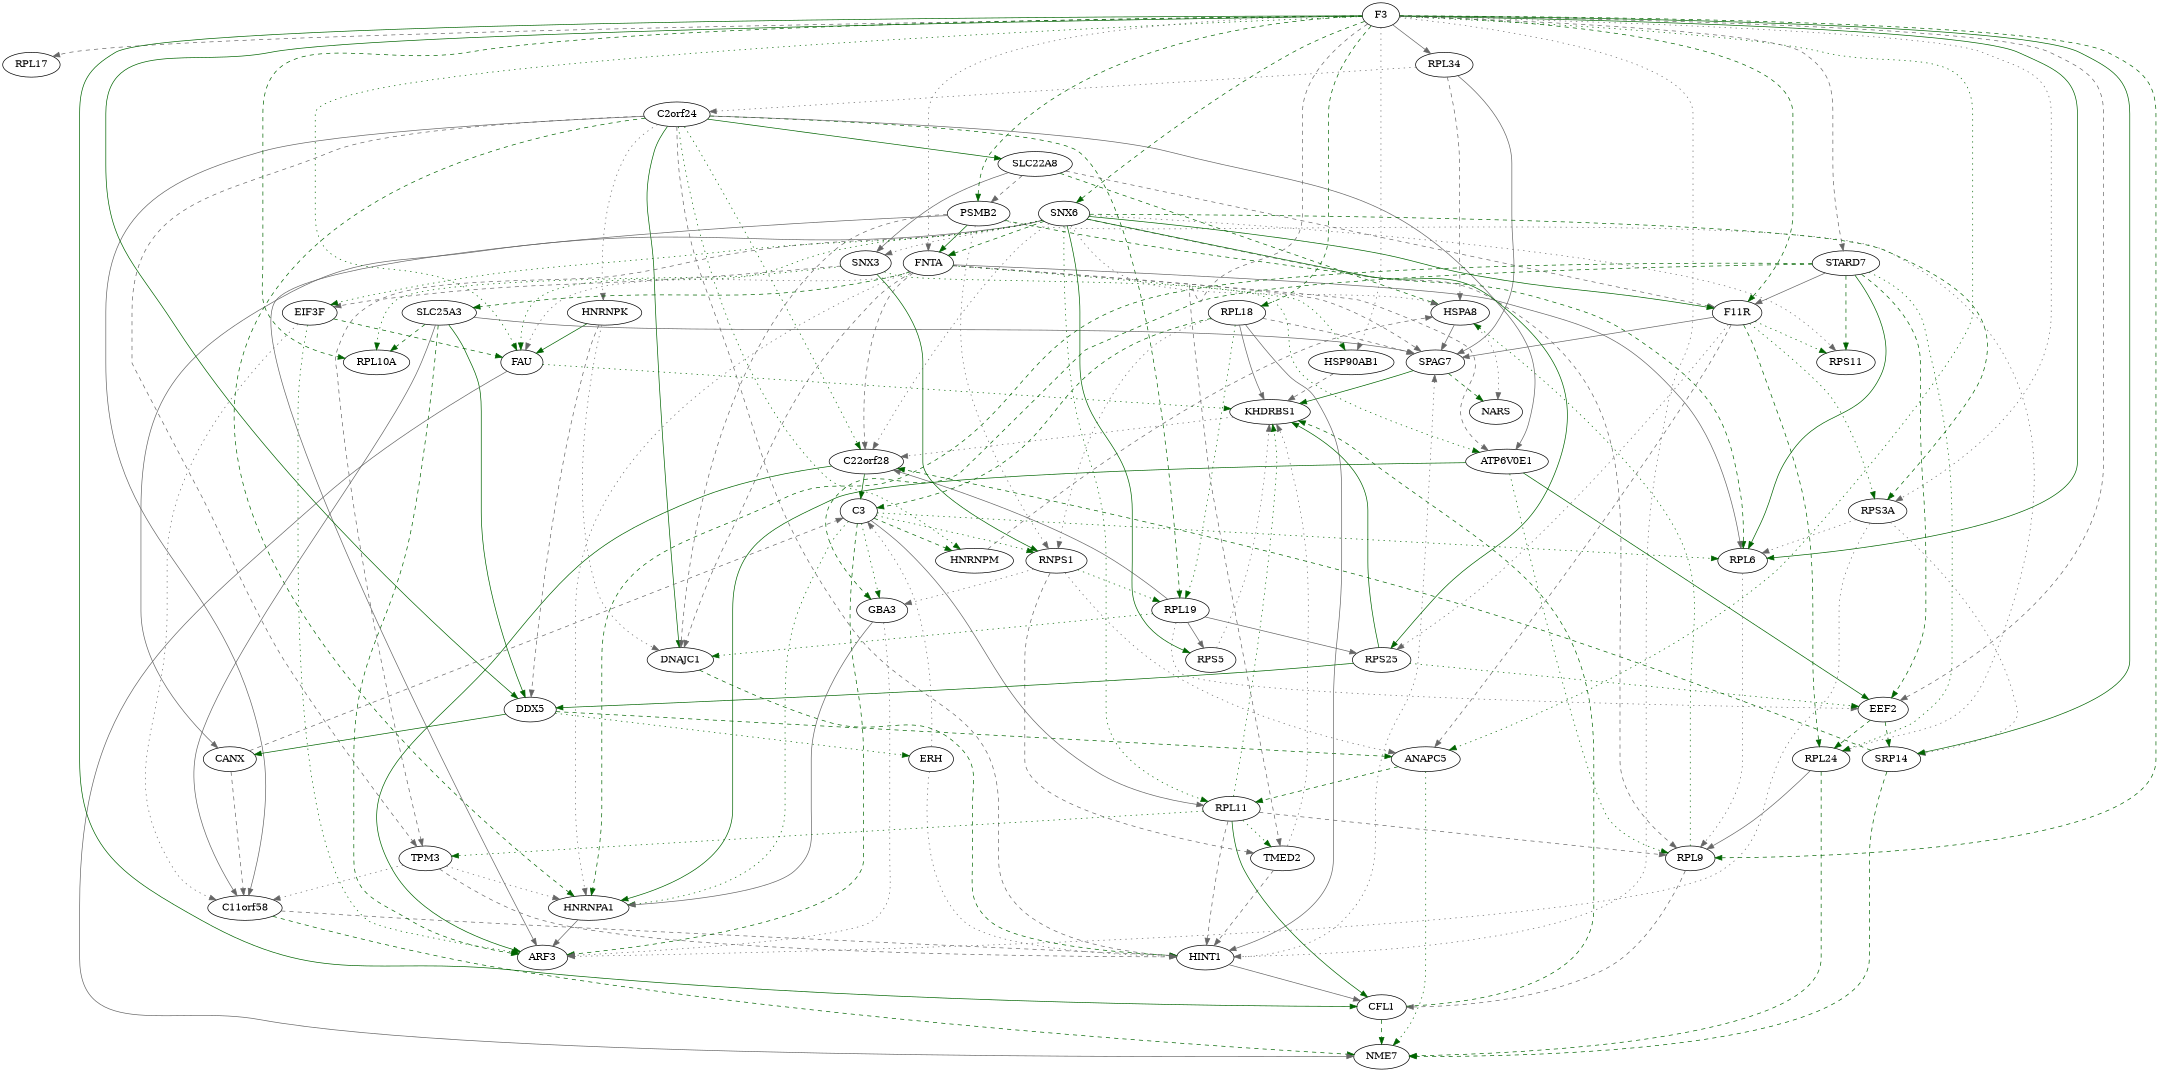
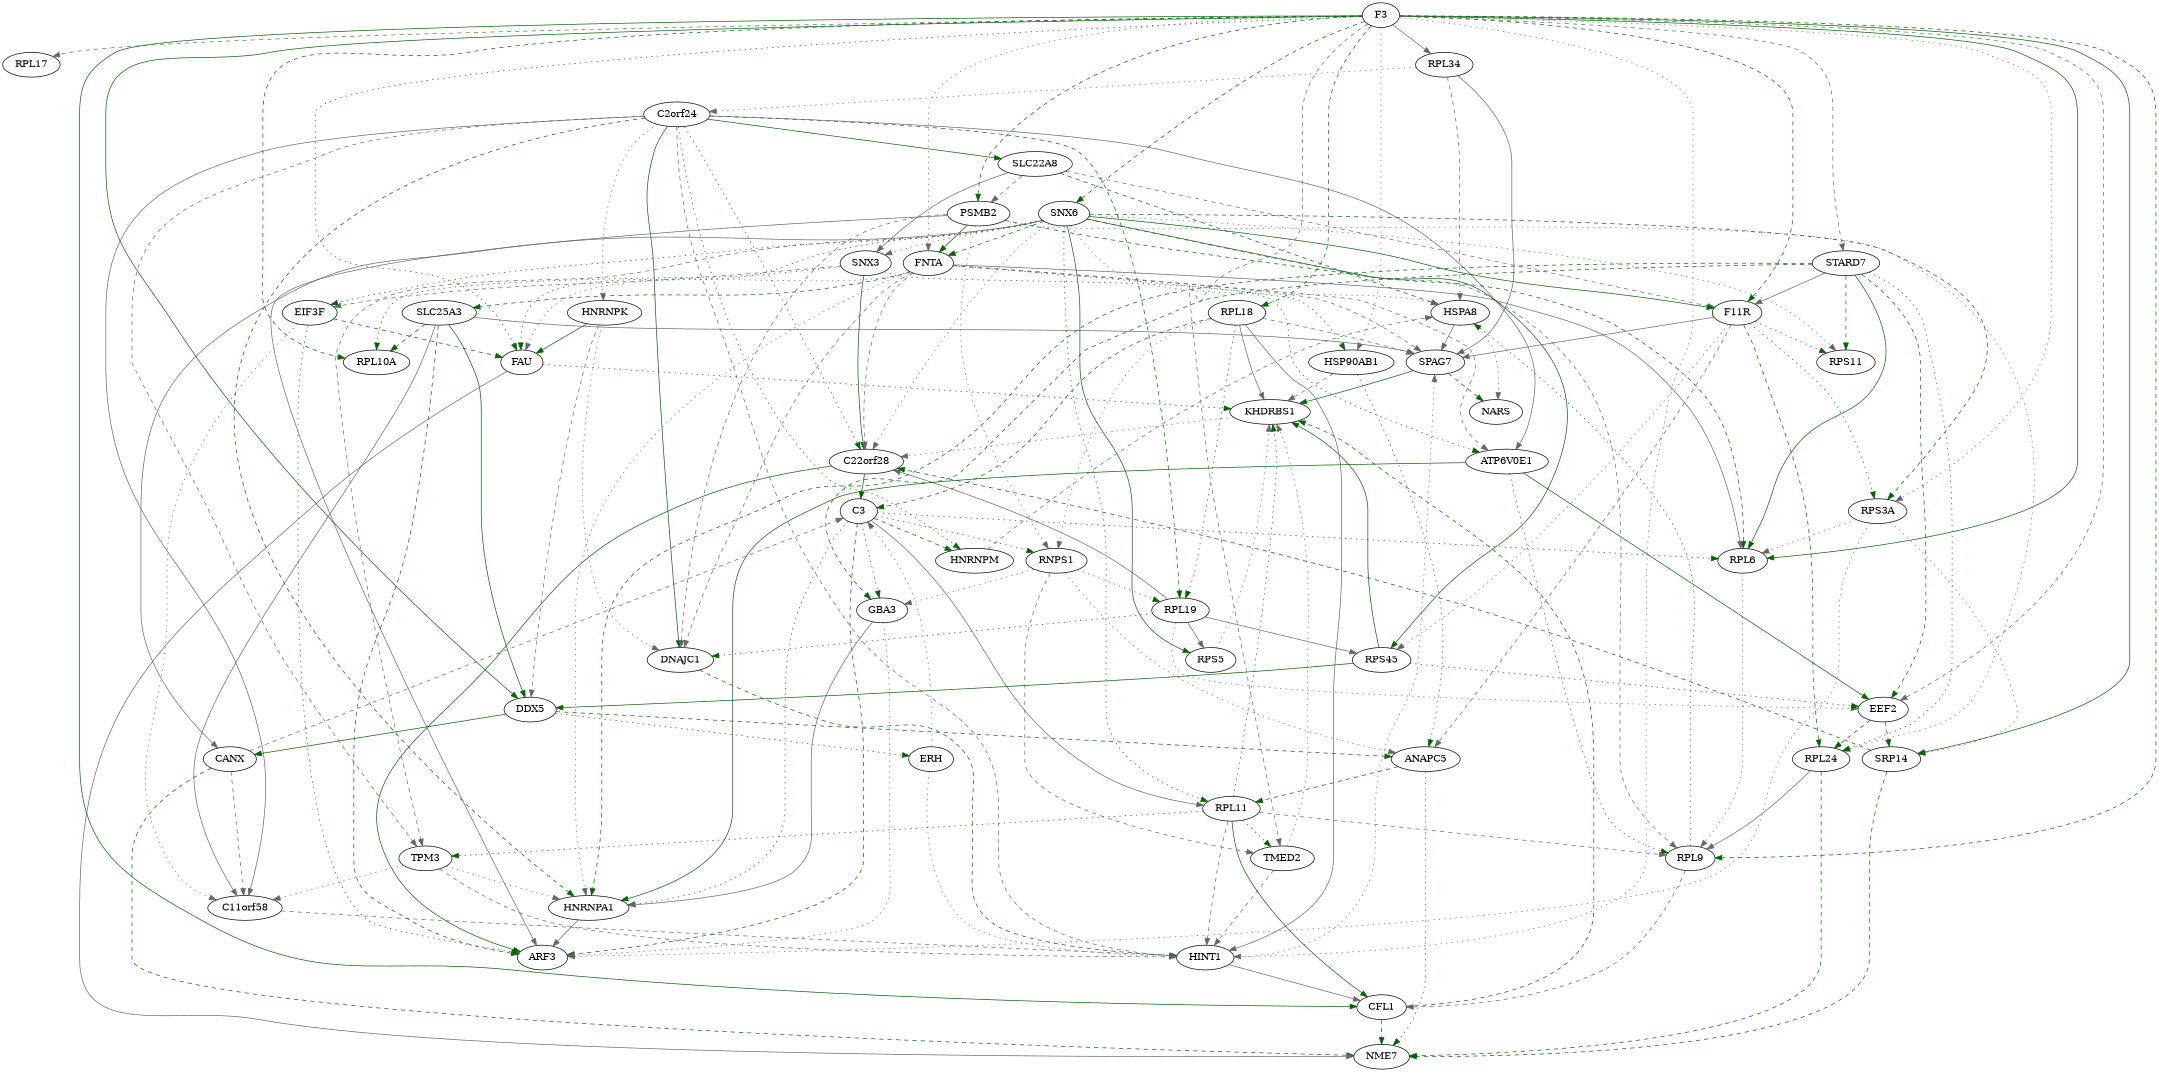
edge "F3" -> "ANAPC5": now "HSP90AB1" -> "ANAPC5"
edge "SNX3" -> "RNPS1": now "SNX3" -> "C22orf28"
node "RPS25": label "RPS25" -> "RPS45"
edge "C11orf58" -> "NME7": now "CANX" -> "NME7"
